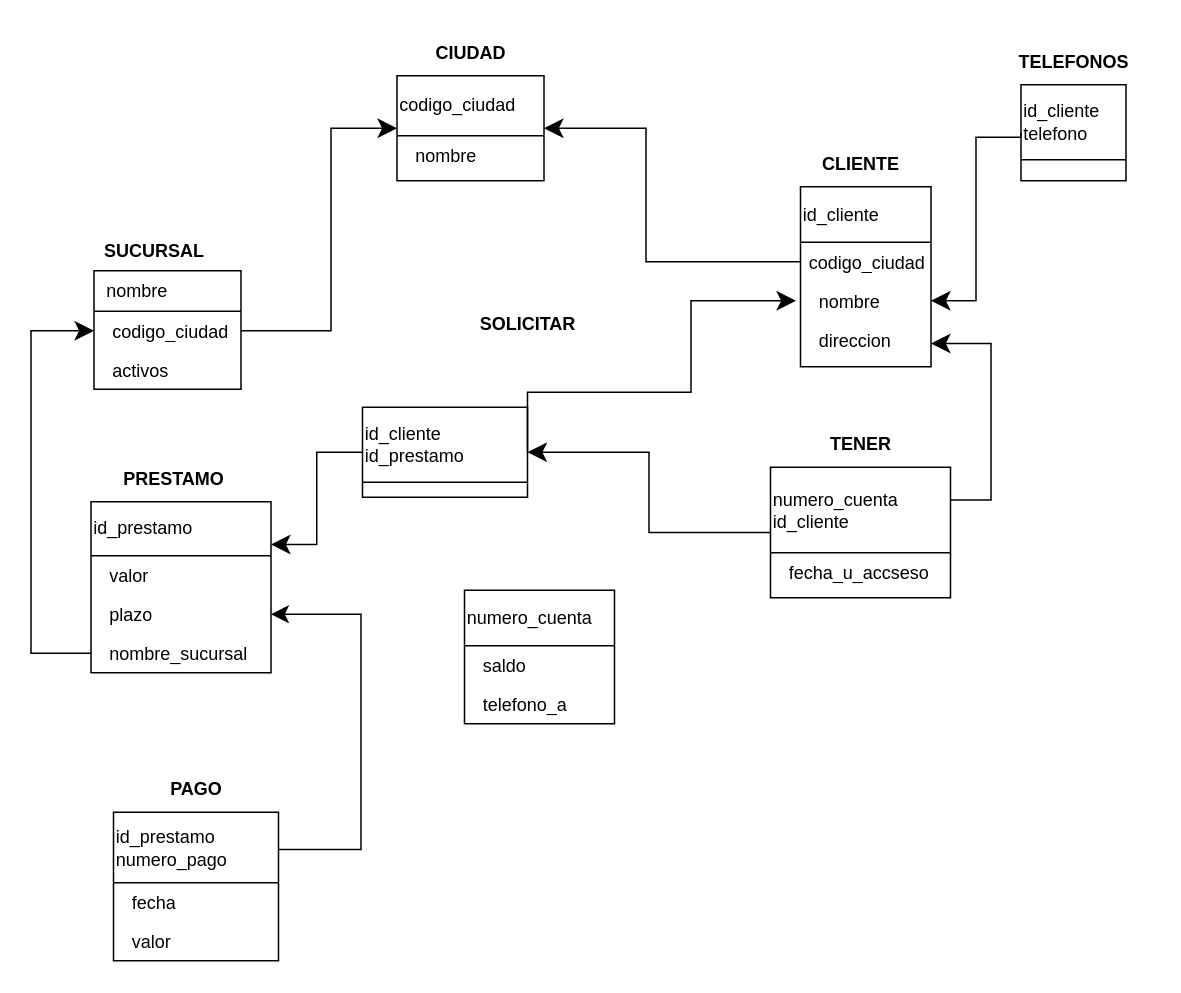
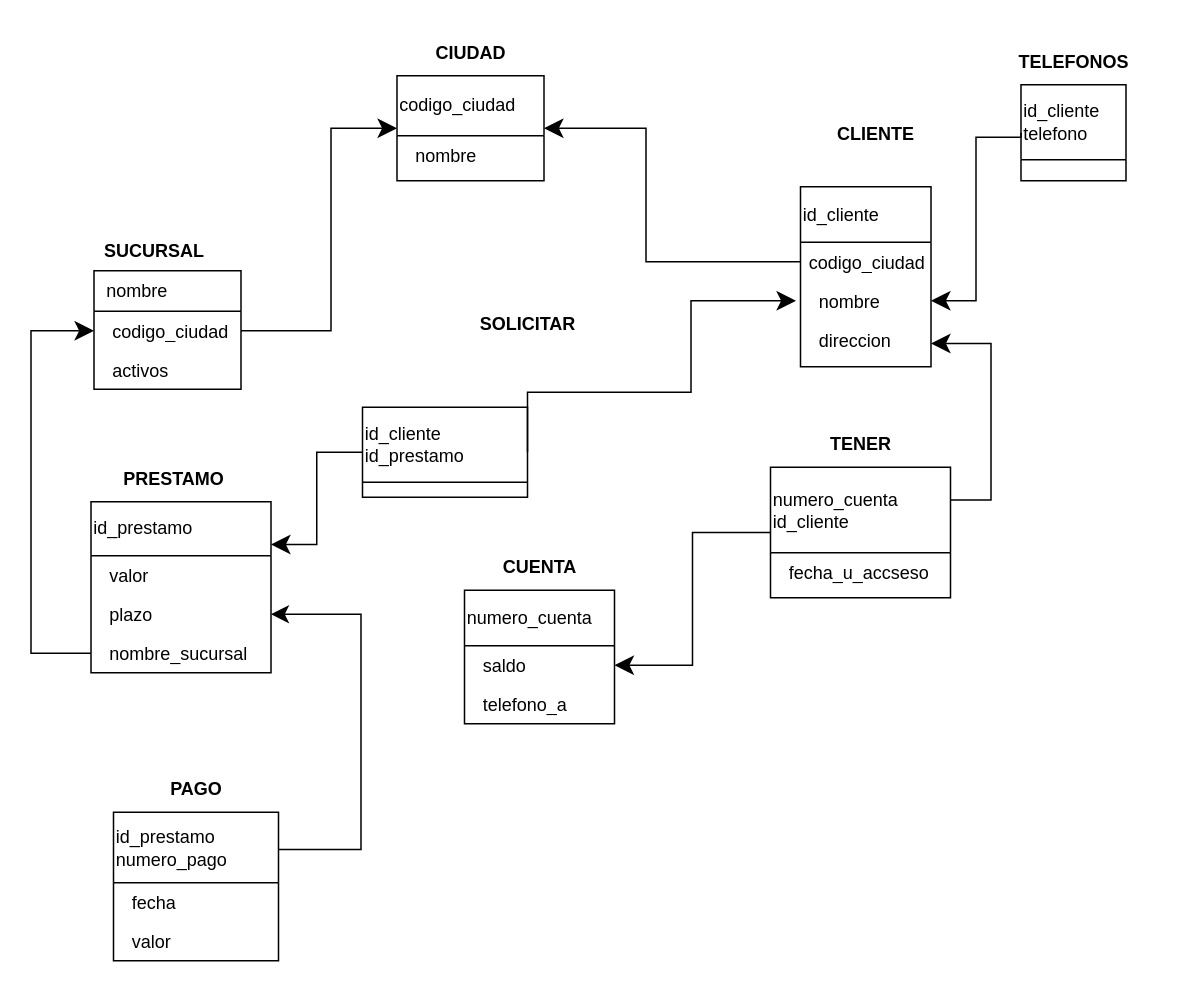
node "CLIENTE": moved (860, 164) -> (875, 134)
edge "numero_cuenta id_cliente" -> "id_cliente id_prestamo": now "numero_cuenta id_cliente" -> "saldo"
node "CUENTA": added
